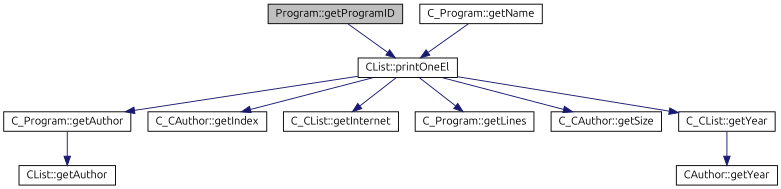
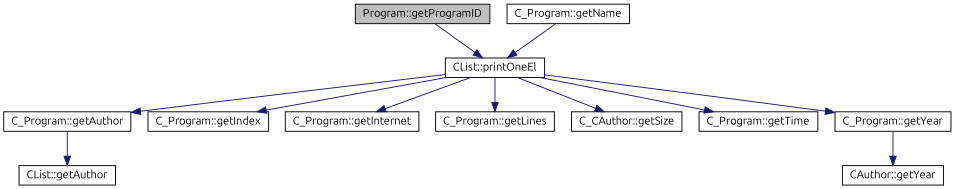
node "C_CAuthor::getIndex": label "C_CAuthor::getIndex" -> "C_Program::getIndex"
node "C_CList::getInternet": label "C_CList::getInternet" -> "C_Program::getInternet"
node "C_CList::getYear": label "C_CList::getYear" -> "C_Program::getYear"
node "C_Program::getTime": added
